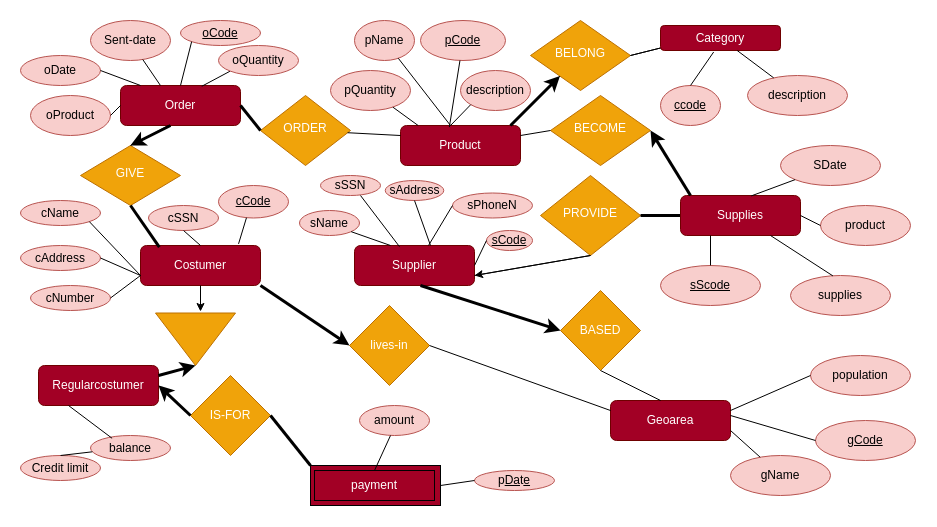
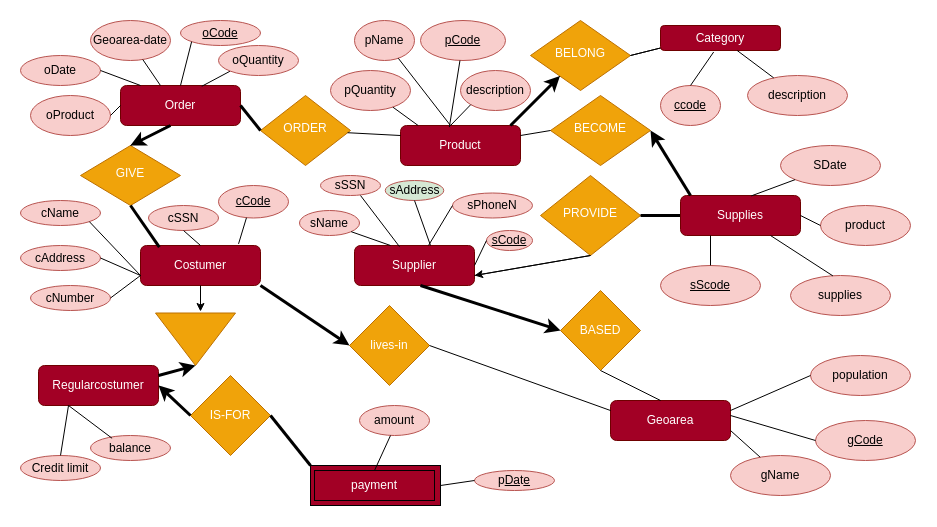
node "Sent-date": label "Sent-date" -> "Geoarea-date"
node "sAddress": fillcolor #f8cecc -> #d5e8d4
edge "balance" -- "Credit limit": now "Regularcostumer" -- "Credit limit"
